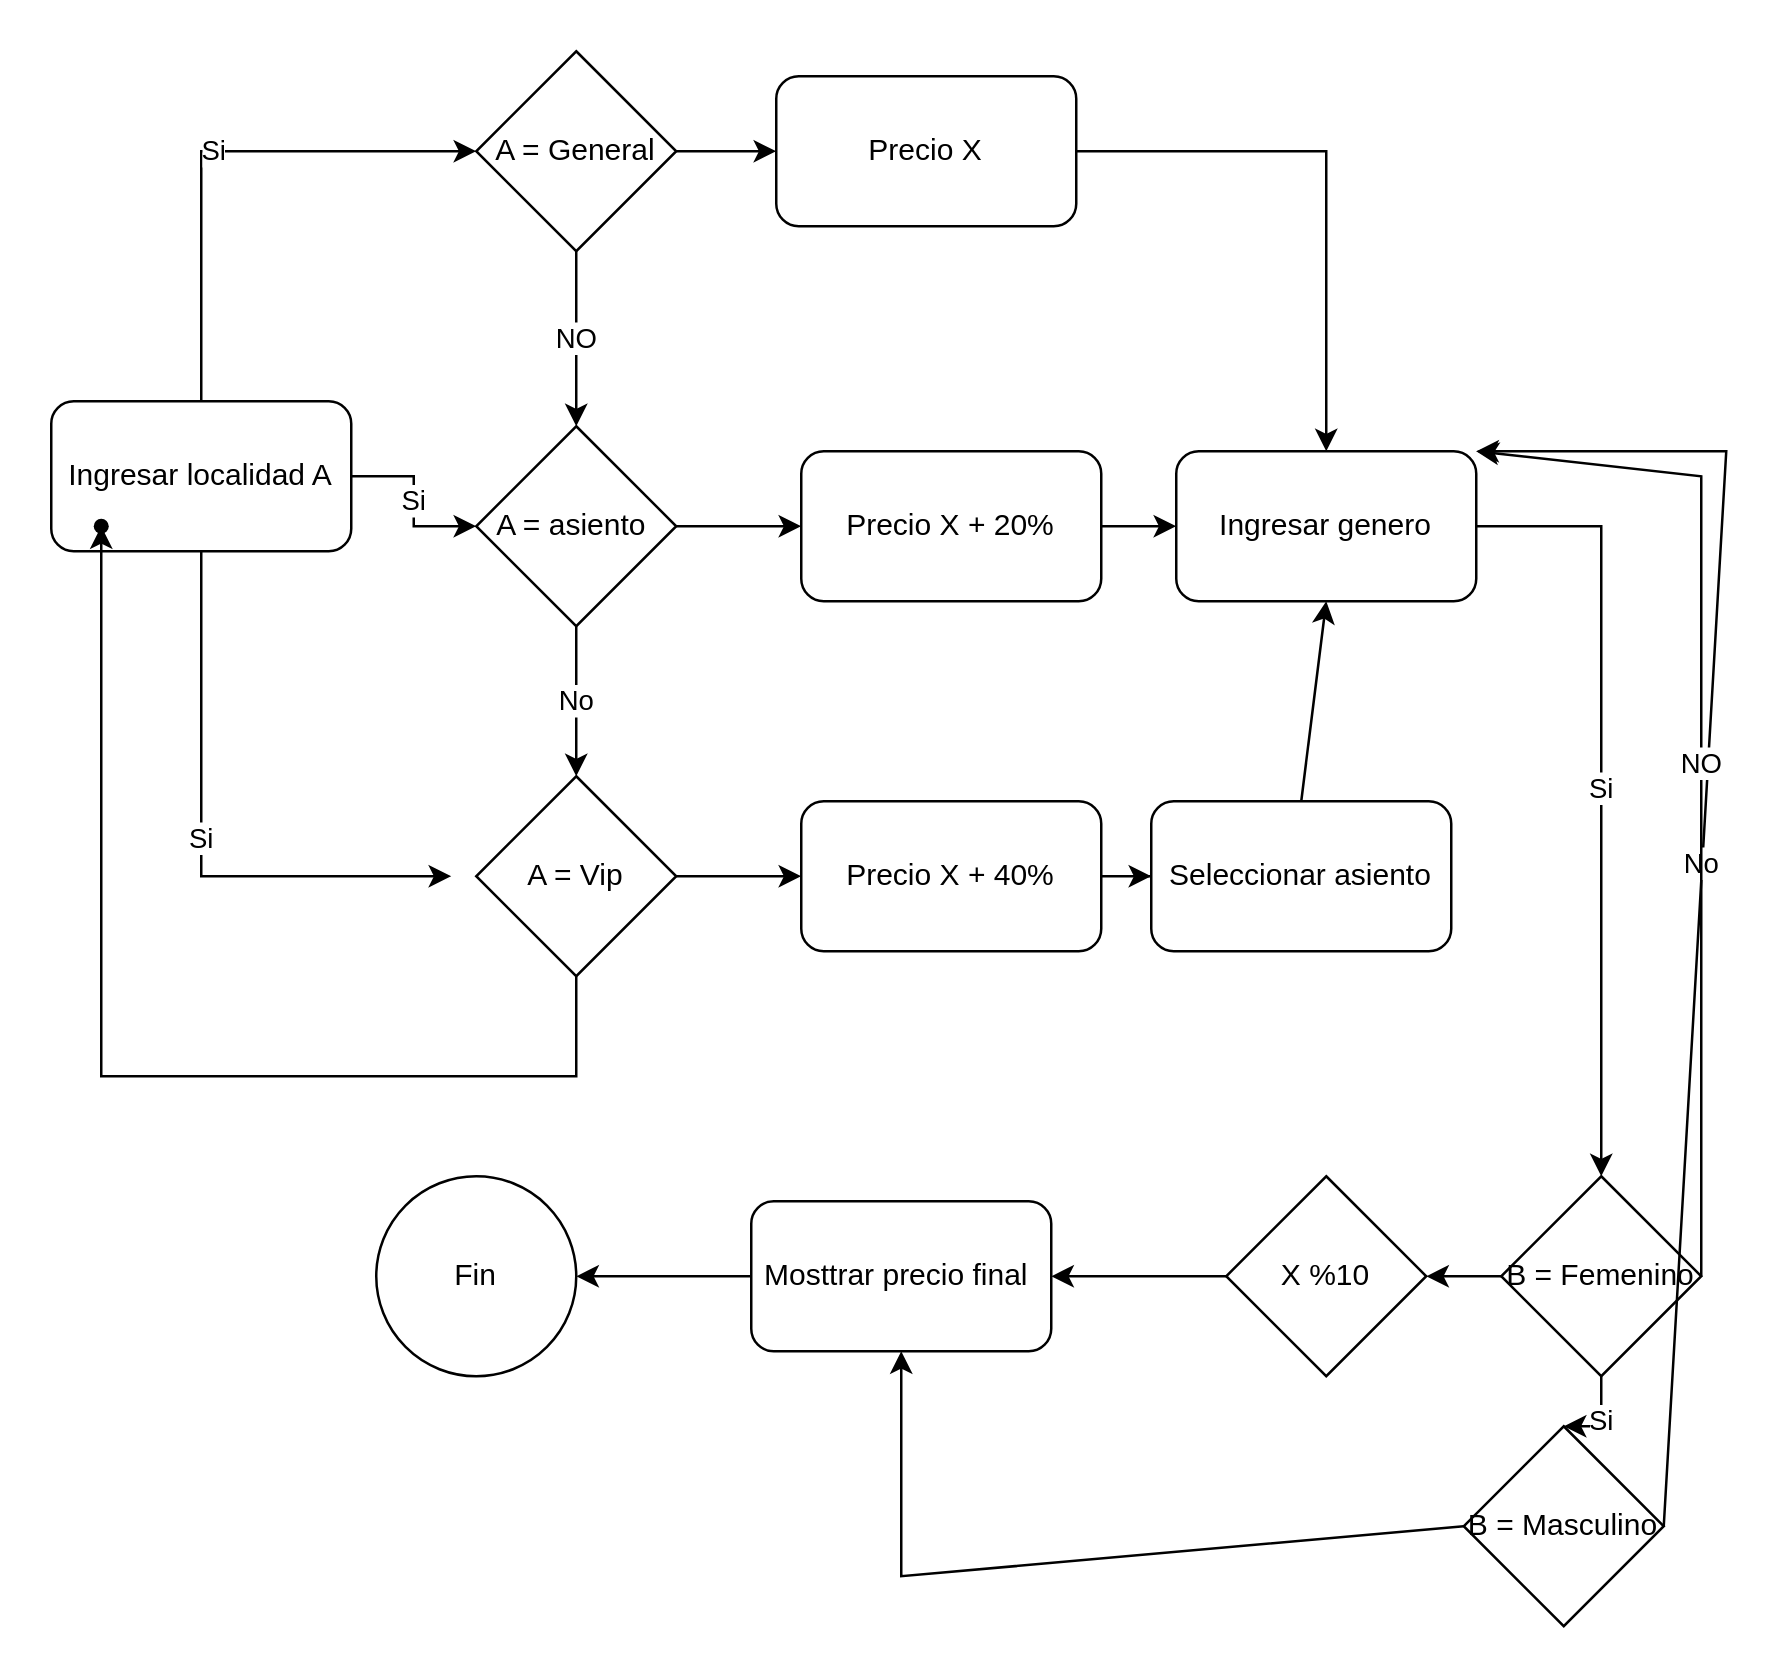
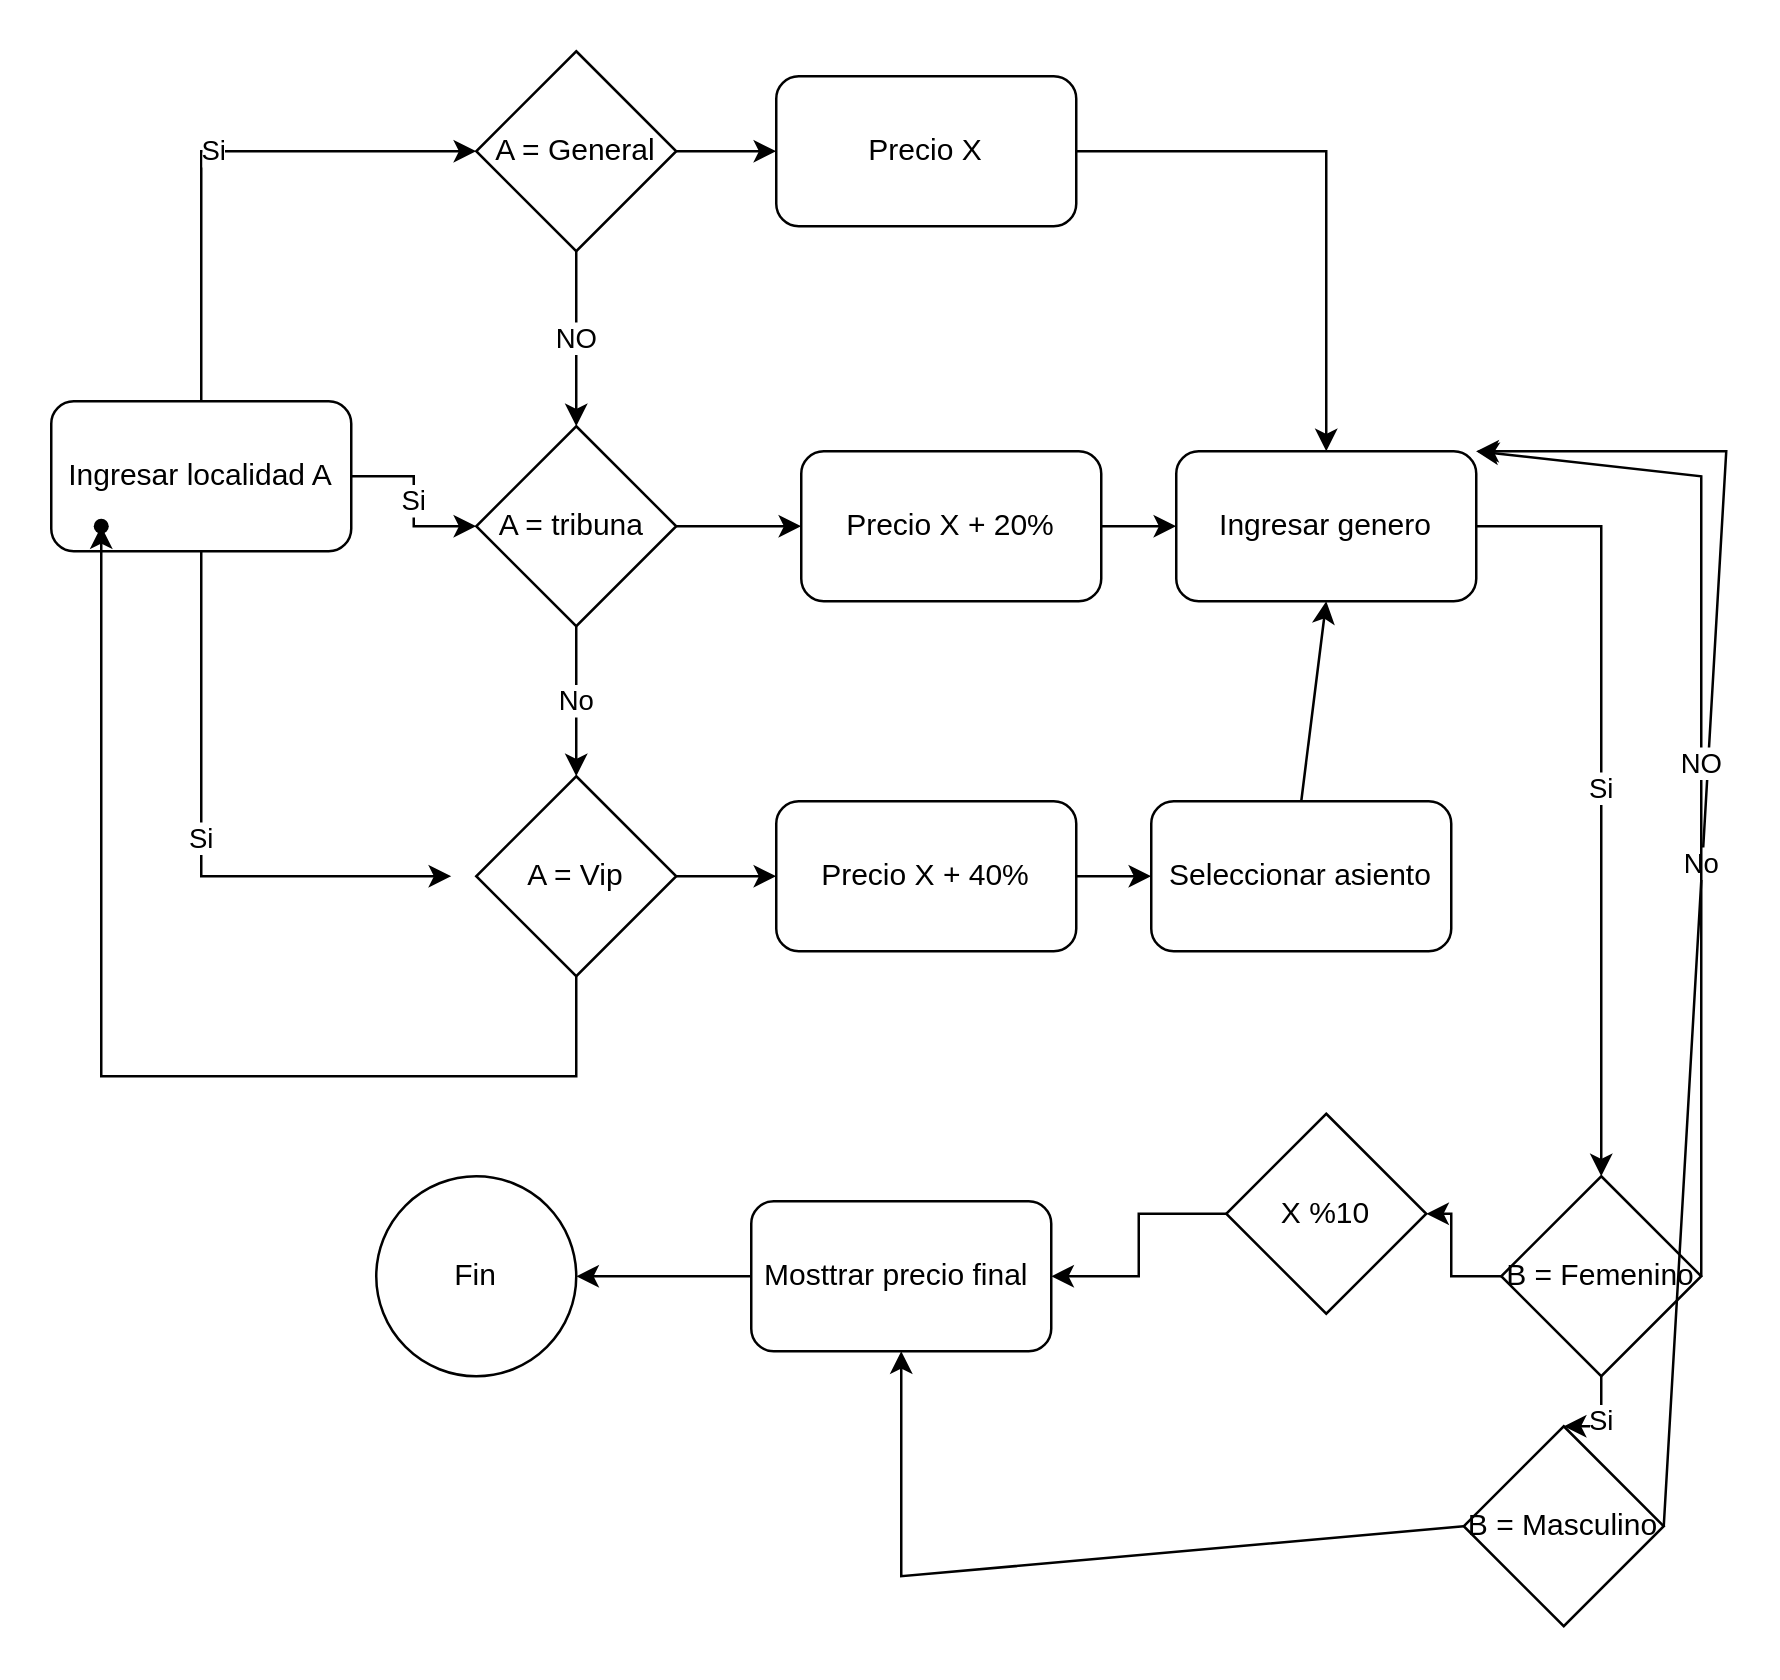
node "A = asiento": label "A = asiento" -> "A = tribuna"
node "Precio X + 40%": moved (951, 876) -> (926, 876)
node "X %10": moved (1326, 1276) -> (1326, 1214)
